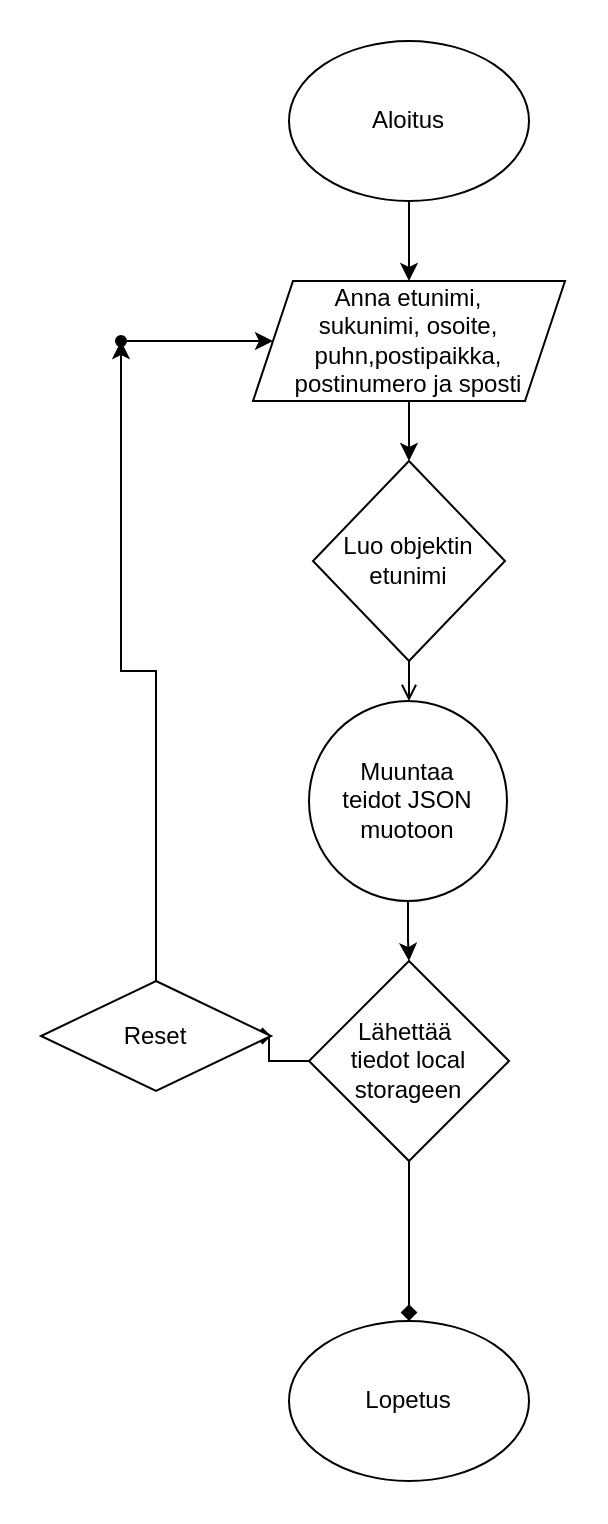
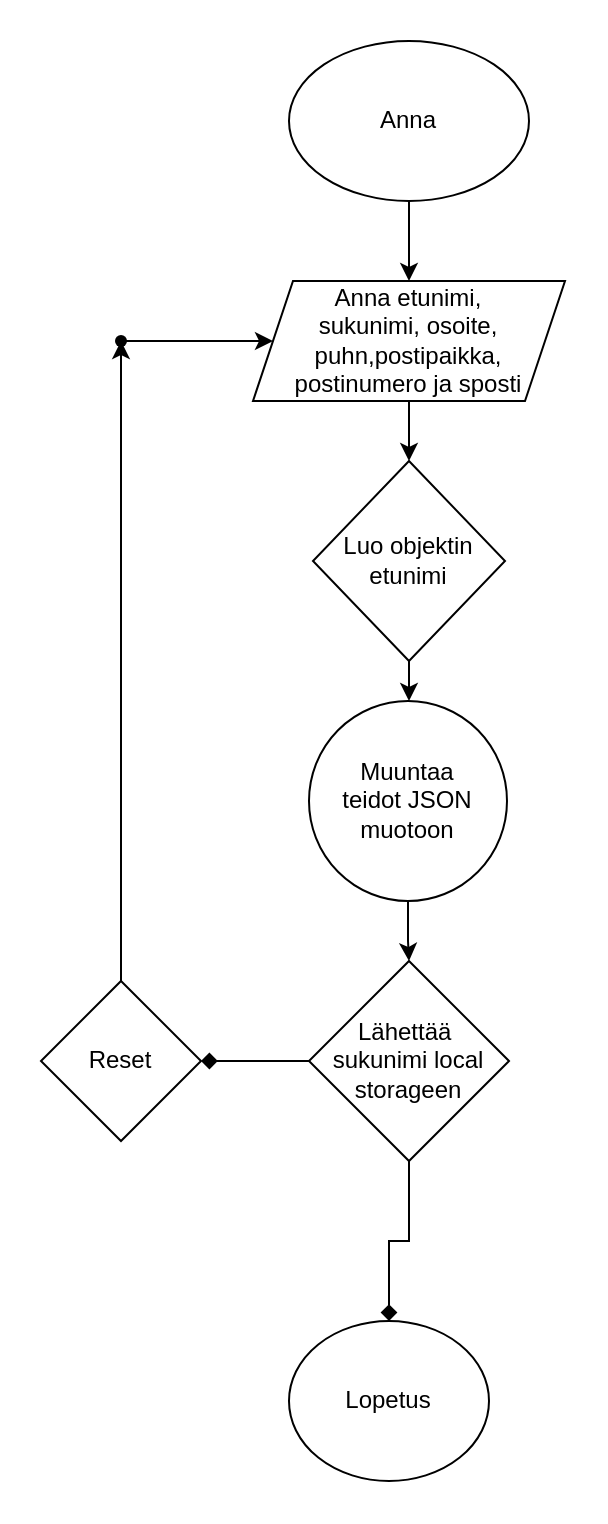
node "Aloitus": label "Aloitus" -> "Anna"
edge "Luo objektin etunimi" -> "Muuntaa teidot JSON muotoon": arrowhead open -> classic
node "Reset": size 230x110 -> 160x160
node "Lähettää tiedot local storageen": label "Lähettää tiedot local storageen" -> "Lähettää sukunimi local storageen"
node "Lopetus": size 240x160 -> 200x160
